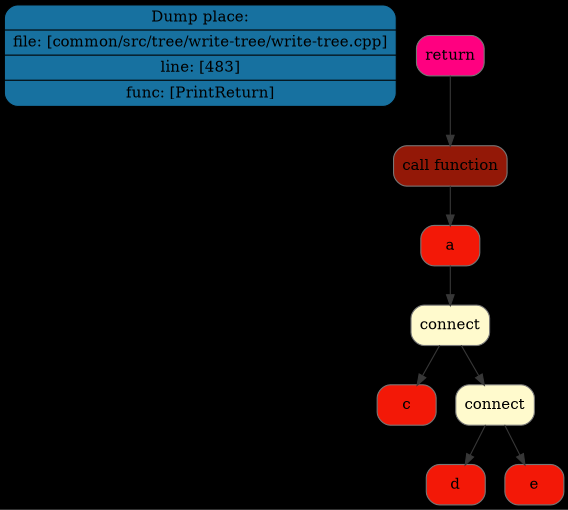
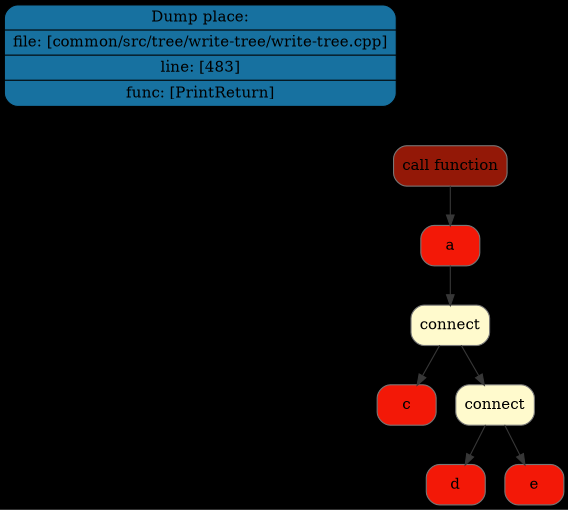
node "return": removed
